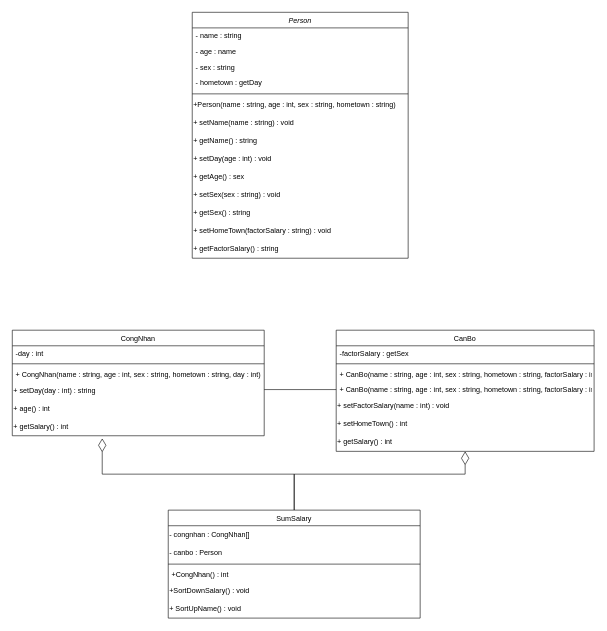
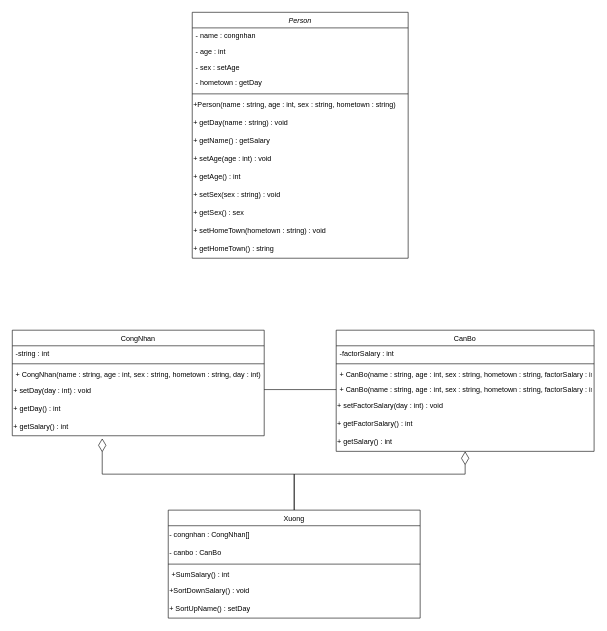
node "- name : string": label "- name : string" -> "- name : congnhan"
node "- age : name": label "- age : name" -> "- age : int"
node "- sex : string": label "- sex : string" -> "- sex : setAge"
node "+ setName(name : string) : void": label "+ setName(name : string) : void" -> "+ getDay(name : string) : void"
node "+ getName() : string": label "+ getName() : string" -> "+ getName() : getSalary"
node "+ setDay(age : int) : void": label "+ setDay(age : int) : void" -> "+ setAge(age : int) : void"
node "+ getAge() : sex": label "+ getAge() : sex" -> "+ getAge() : int"
node "+ getSex() : string": label "+ getSex() : string" -> "+ getSex() : sex"
node "+ setHomeTown(factorSalary : string) : void": label "+ setHomeTown(factorSalary : string) : void" -> "+ setHomeTown(hometown : string) : void"
node "+ getFactorSalary() : string": label "+ getFactorSalary() : string" -> "+ getHomeTown() : string"
node "-day : int": label "-day : int" -> "-string : int"
node "-factorSalary : getSex": label "-factorSalary : getSex" -> "-factorSalary : int"
node "+ setDay(day : int) : string": label "+ setDay(day : int) : string" -> "+ setDay(day : int) : void"
node "+ setFactorSalary(name : int) : void": label "+ setFactorSalary(name : int) : void" -> "+ setFactorSalary(day : int) : void"
node "+ age() : int": label "+ age() : int" -> "+ getDay() : int"
node "+ setHomeTown() : int": label "+ setHomeTown() : int" -> "+ getFactorSalary() : int"
node "SumSalary": label "SumSalary" -> "Xuong"
node "- canbo : Person": label "- canbo : Person" -> "- canbo : CanBo"
node "+CongNhan() : int": label "+CongNhan() : int" -> "+SumSalary() : int"
node "+ SortUpName() : void": label "+ SortUpName() : void" -> "+ SortUpName() : setDay"
